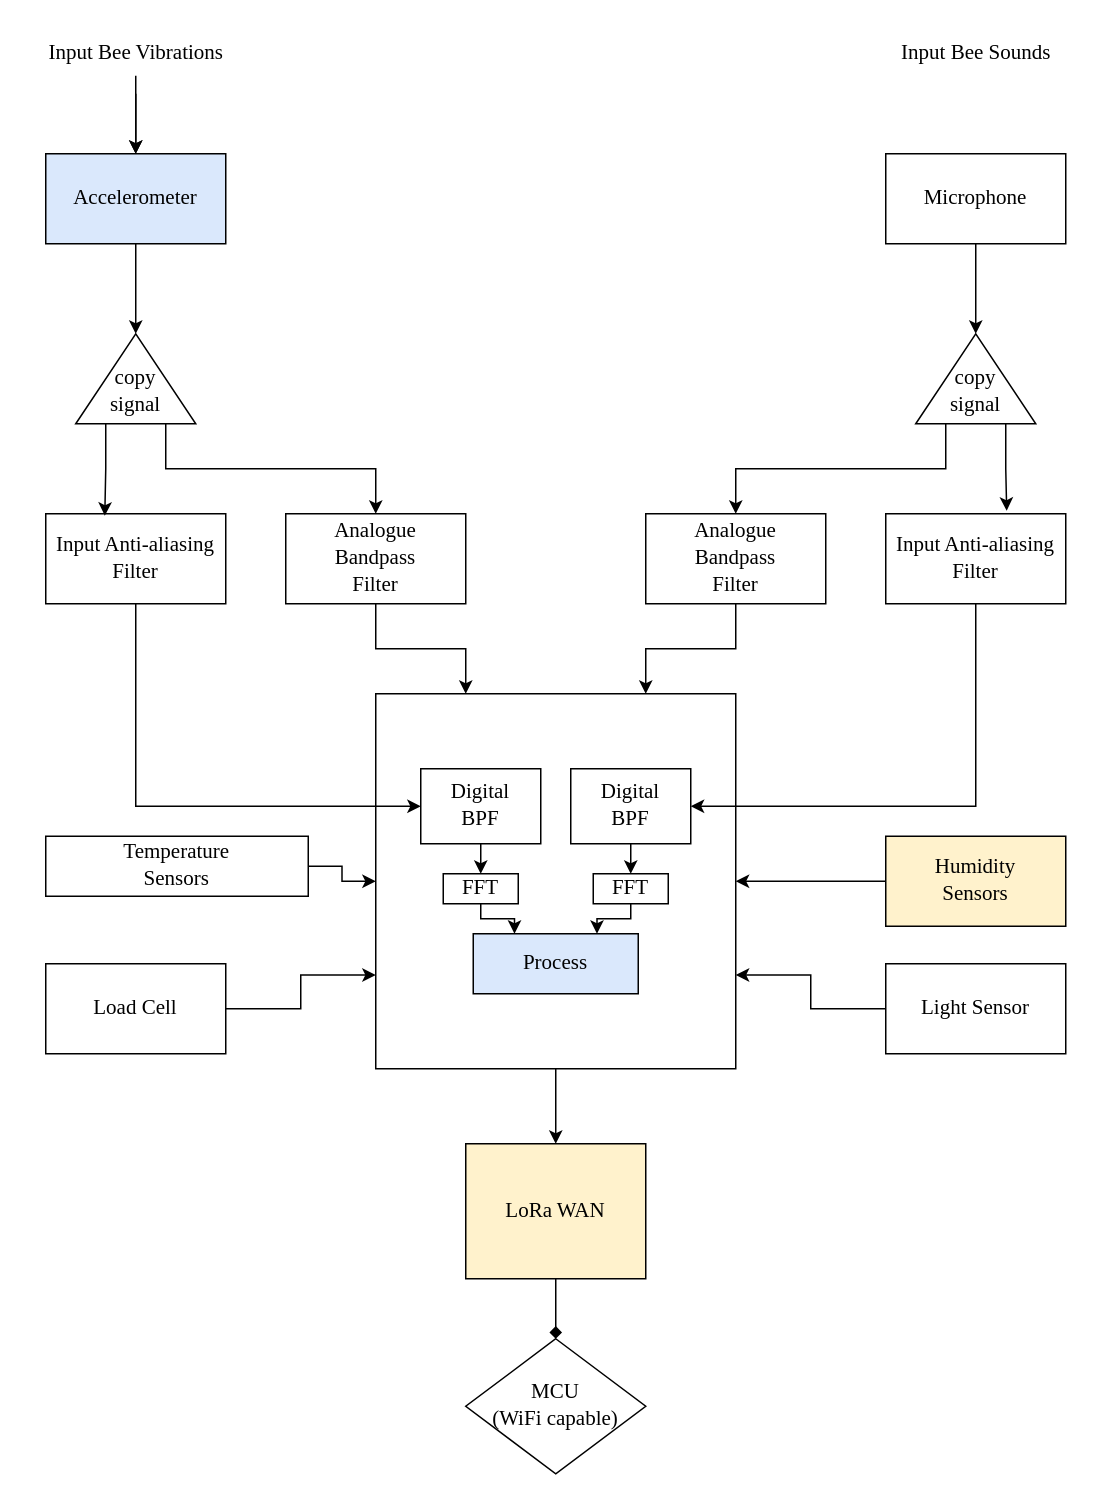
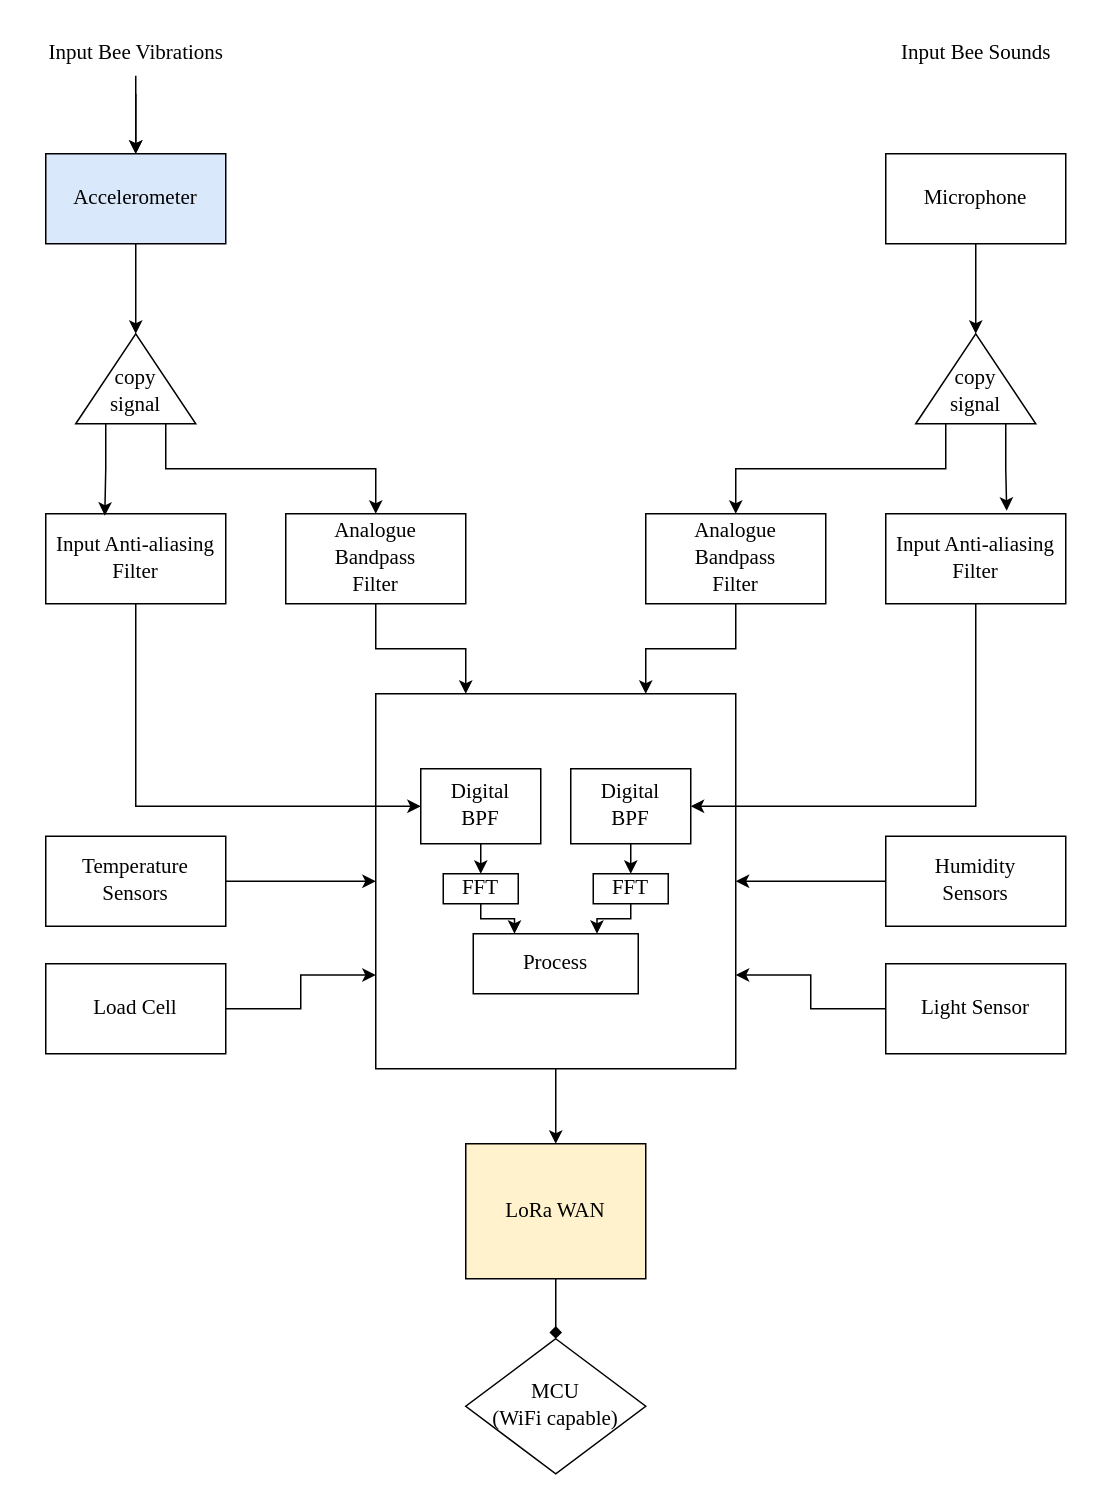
node "Temperature Sensors": size 263x60 -> 180x90
node "Humidity Sensors": fillcolor #fff2cc -> #ffffff
node "Process": fillcolor #dae8fc -> #ffffff
